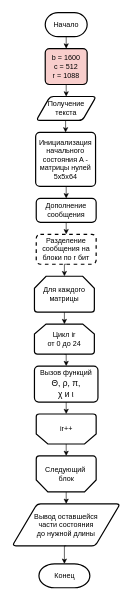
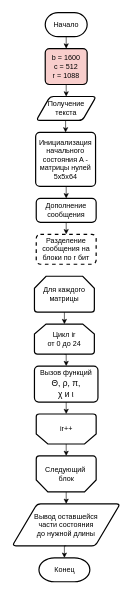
edge "Разделение сообщения на блоки по r бит" -> "Для каждого матрицы": removed
node "Конец": moved (65, 576) -> (65, 570)
